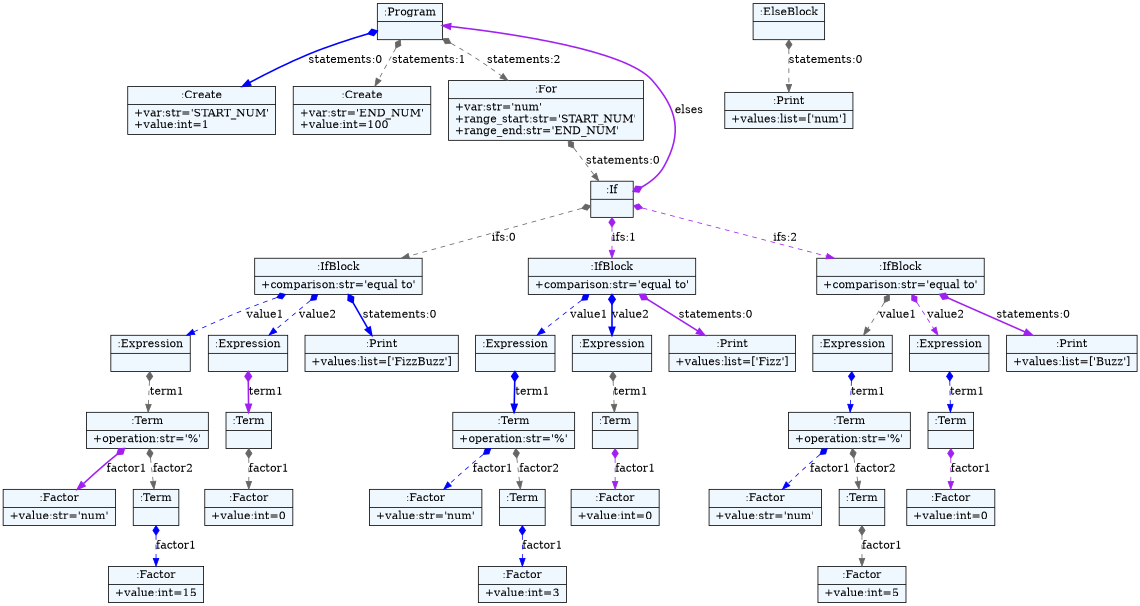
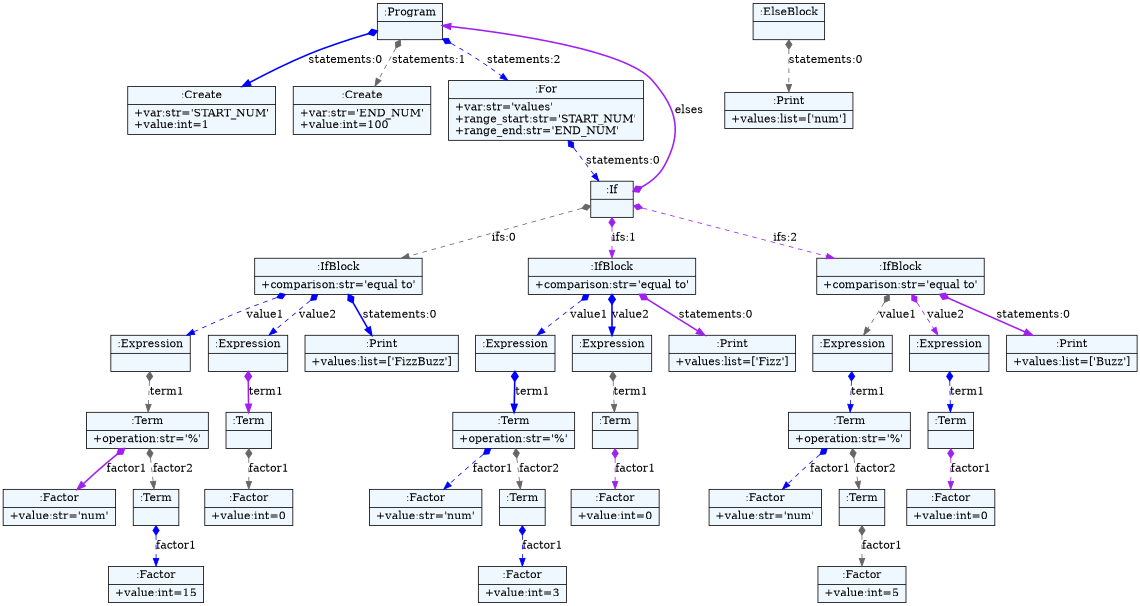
edge ":Program" -- ":For": color gray40 -> blue
node ":For": text "+var:str='num'" -> "+var:str='values'"
edge ":For" -- ":If": color gray40 -> blue
